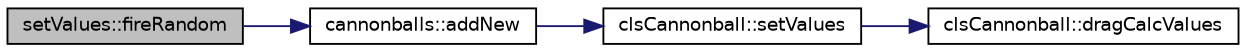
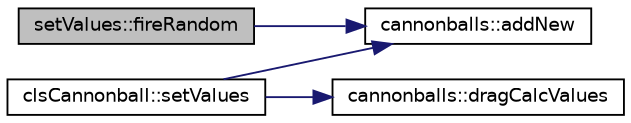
edge "cannonballs::addNew" -> "clsCannonball::setValues": reversed
node "clsCannonball::dragCalcValues": label "clsCannonball::dragCalcValues" -> "cannonballs::dragCalcValues"
